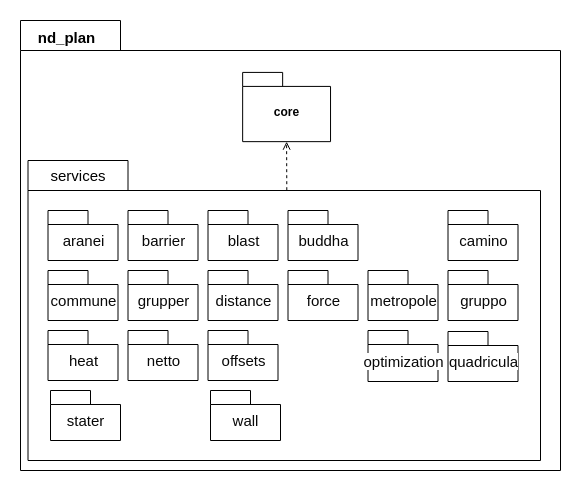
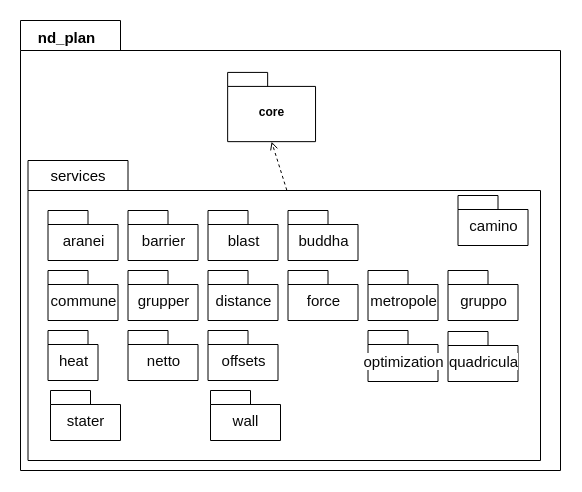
node "core": moved (287, 107) -> (272, 107)
node "camino": moved (483, 236) -> (493, 221)
node "heat": size 70x50 -> 50x50
